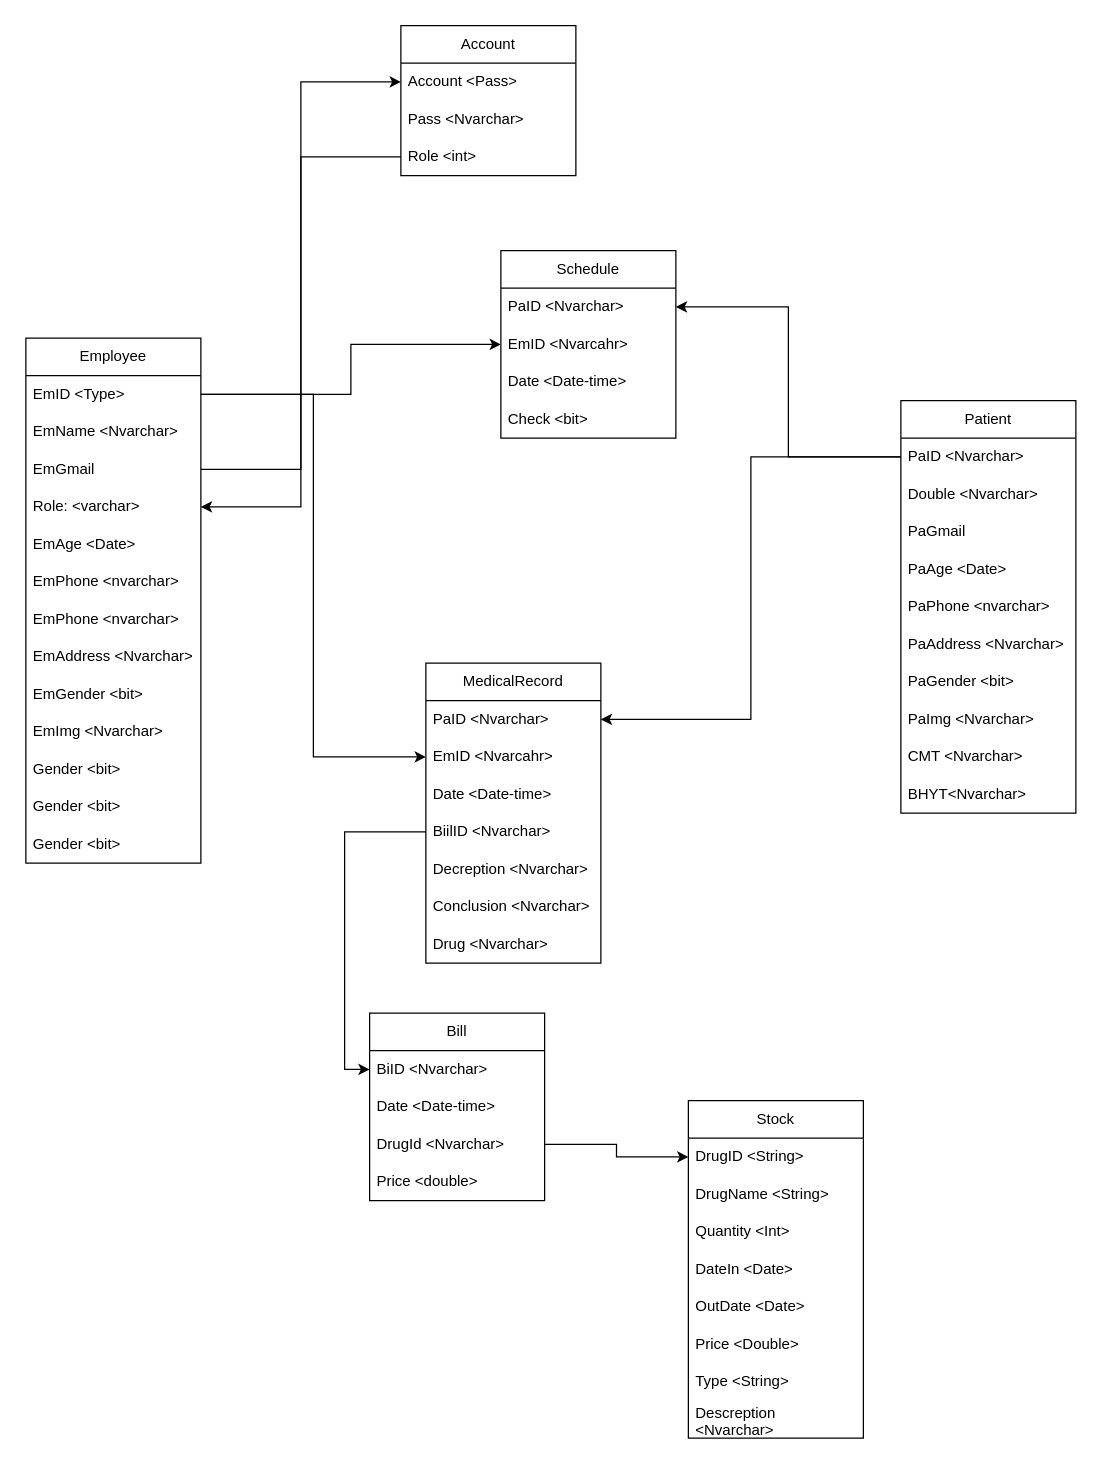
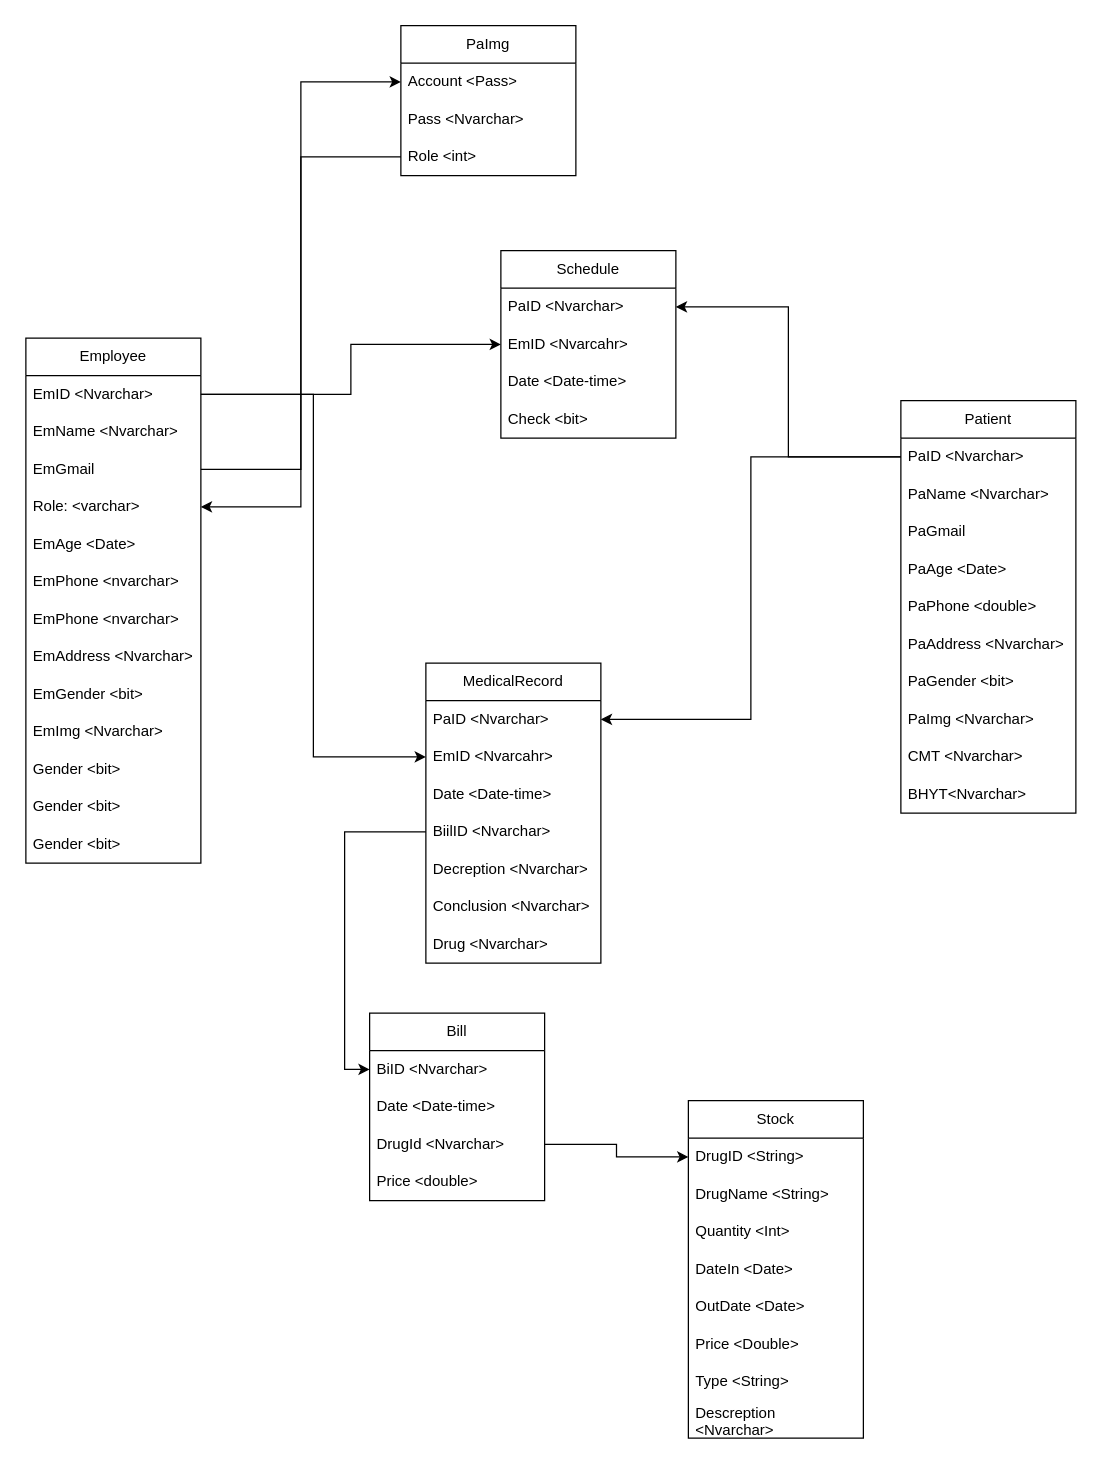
node "Account": label "Account" -> "PaImg"
node "EmID <Type>": label "EmID <Type>" -> "EmID <Nvarchar>"
node "Double <Nvarchar>": label "Double <Nvarchar>" -> "PaName <Nvarchar>"
node "PaPhone <nvarchar>": label "PaPhone <nvarchar>" -> "PaPhone <double>"
